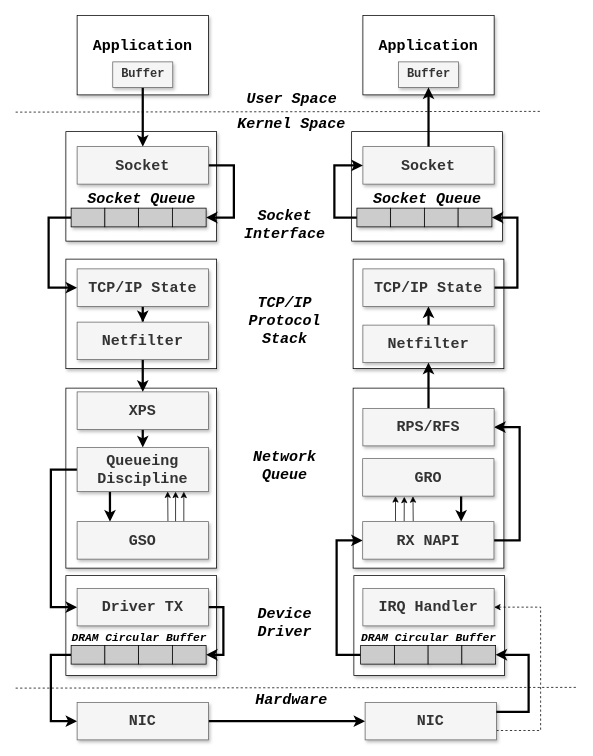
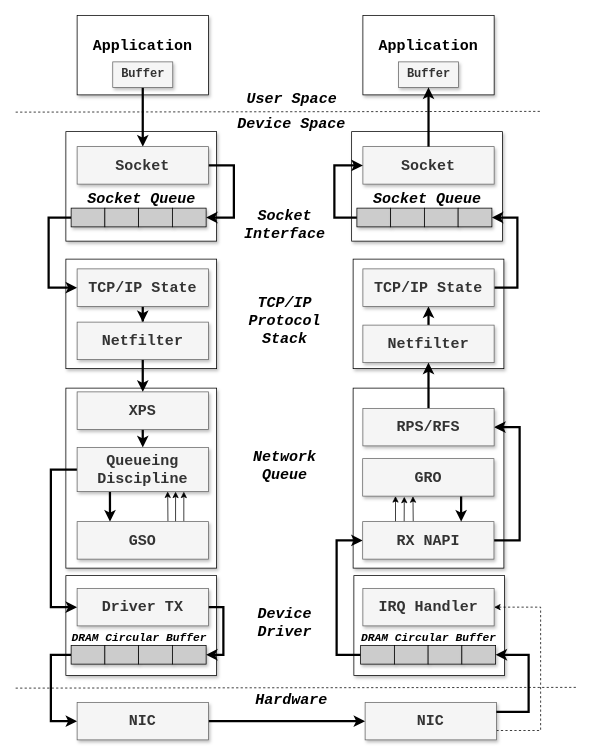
node "Kernel Space": label "Kernel Space" -> "Device Space"
